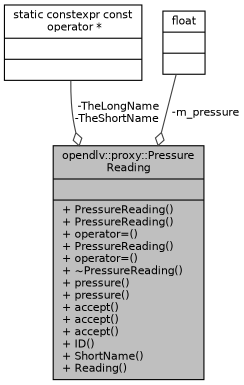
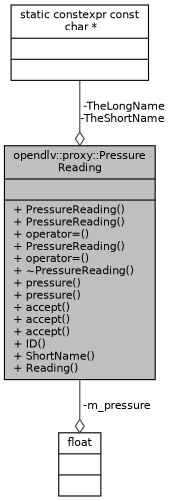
node "static constexpr const": text "operator *" -> "char *"
edge "float" -> "opendlv::proxy::Pressure": reversed
